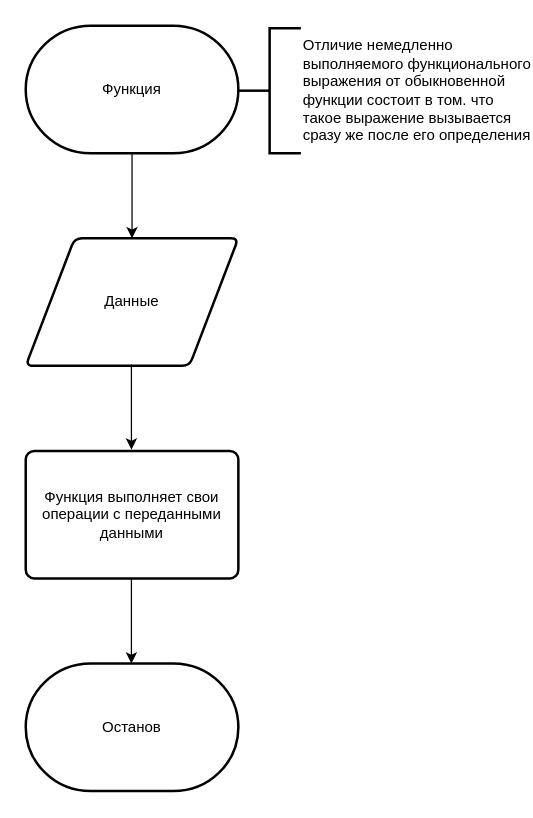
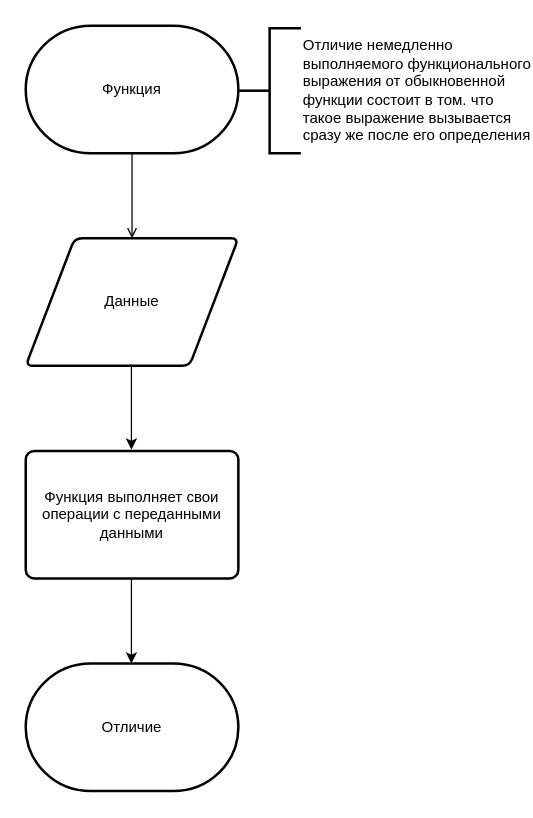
edge "Функция" -> "Данные": arrowhead classic -> open
node "Останов": label "Останов" -> "Отличие"
